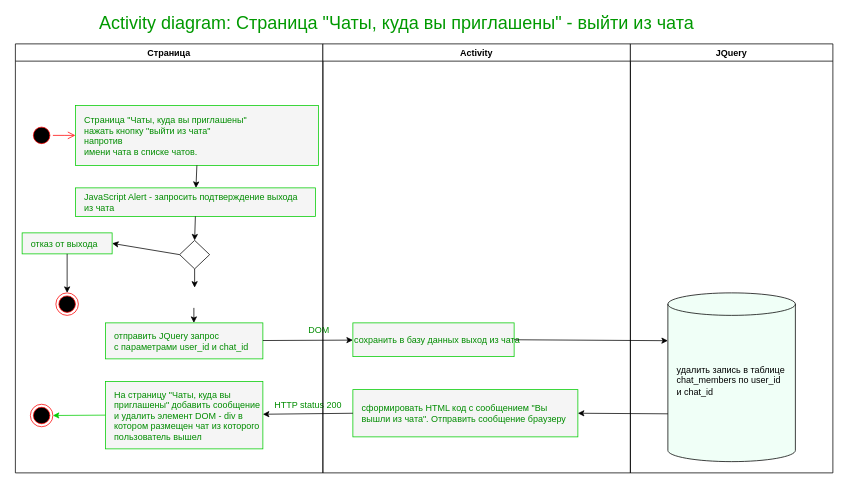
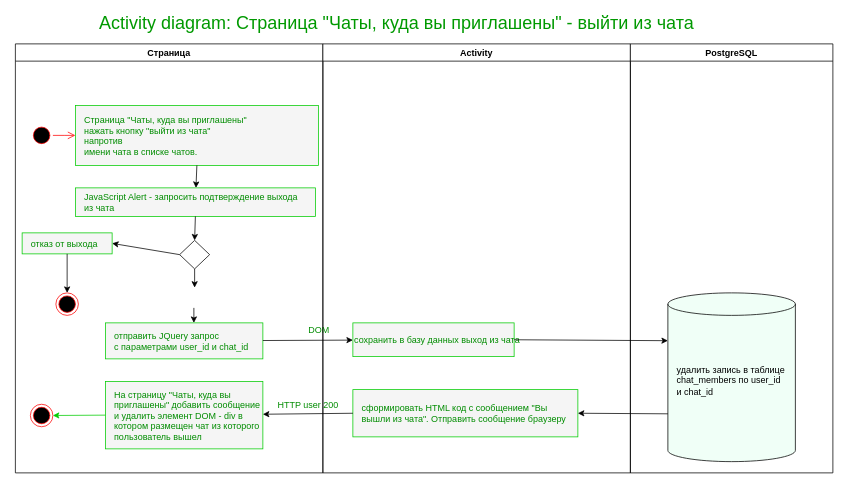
node "JQuery": label "JQuery" -> "PostgreSQL"
node "HTTP status 200": label "HTTP status 200" -> "HTTP user 200"
